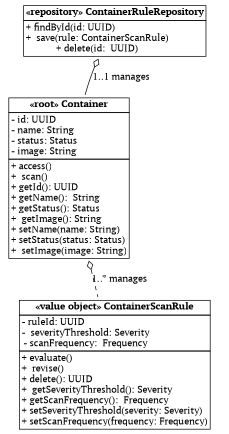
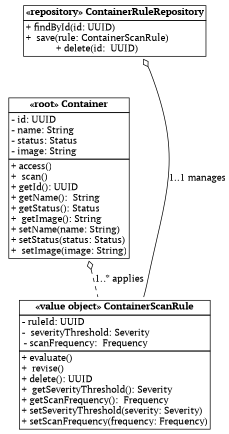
edge "«root» Container" -> "«repository» ContainerRuleRepository": now "«value object» ContainerScanRule" -> "«repository» ContainerRuleRepository"
edge "«value object» ContainerScanRule" -> "«root» Container": label "1..* manages" -> "1..* applies"
